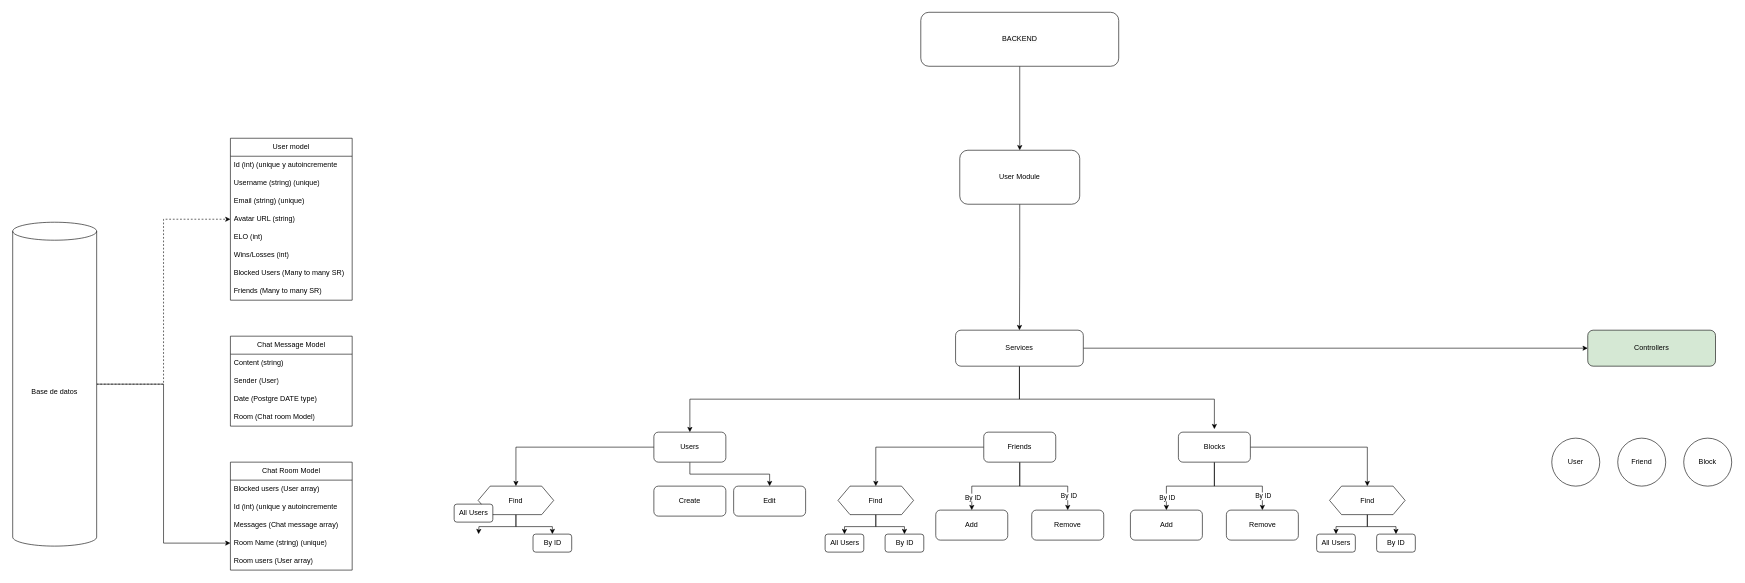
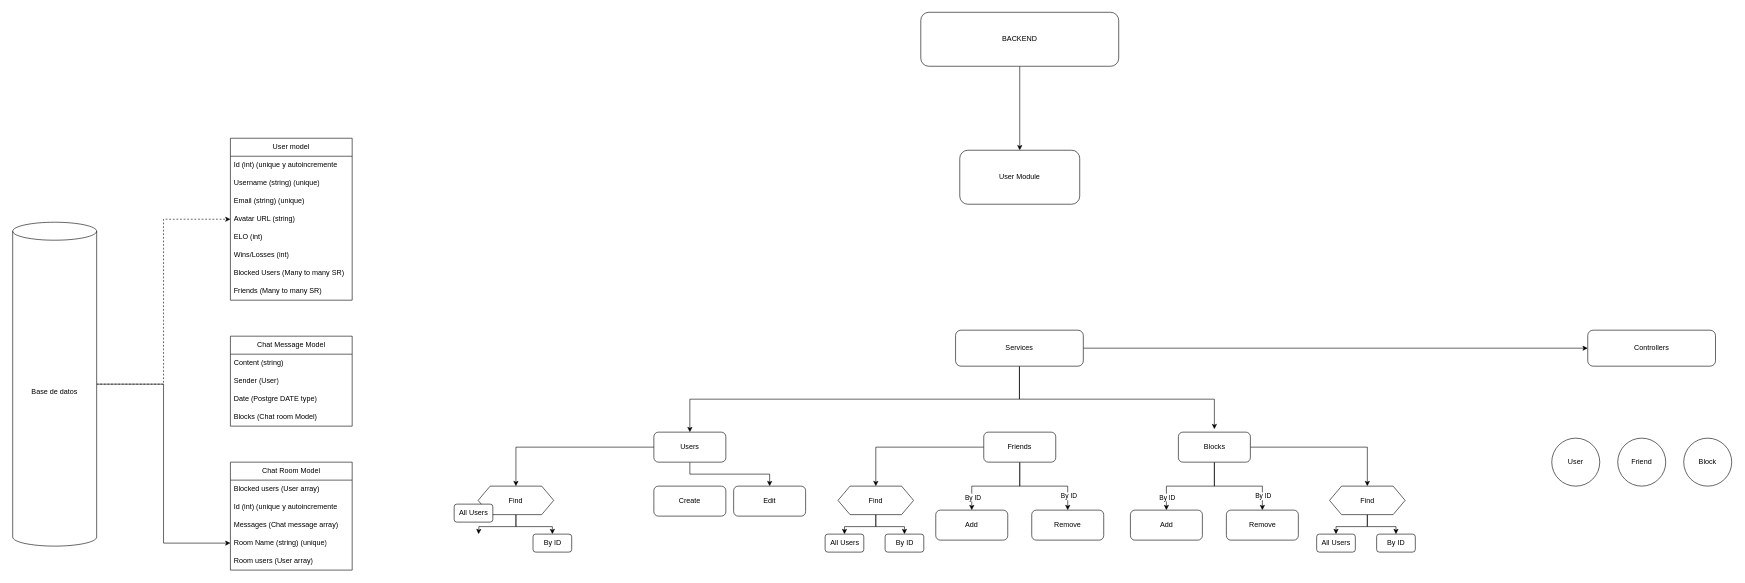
edge "User Module" -> "Services": removed
node "Controllers": fillcolor #d5e8d4 -> #ffffff
node "Room (Chat room Model)": label "Room (Chat room Model)" -> "Blocks (Chat room Model)"
